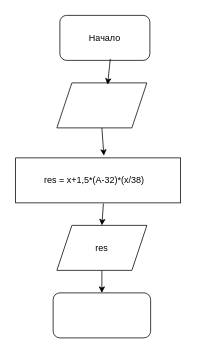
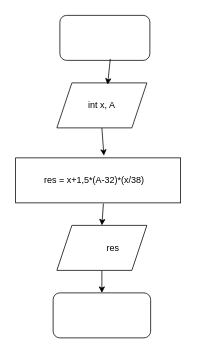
node "Начало": removed
node "int x, A": added
node "rеs": moved (102, 248) -> (113, 248)
